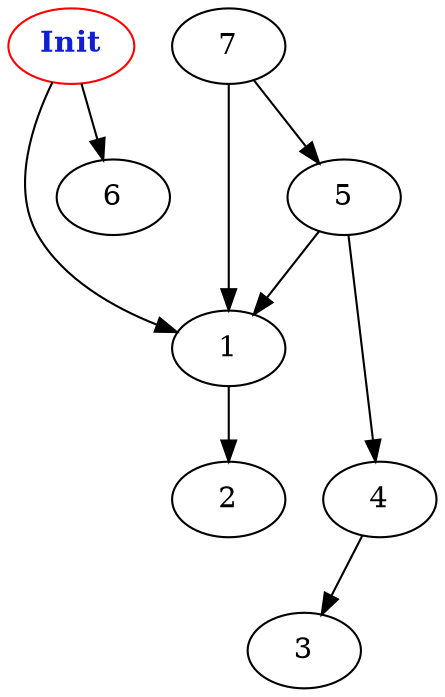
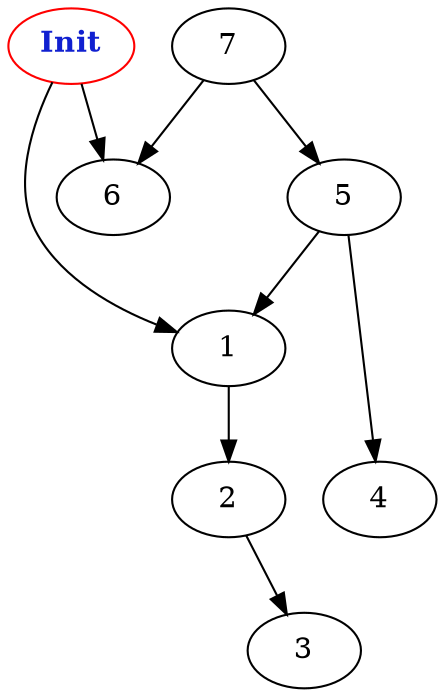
edge "7" -> "1": now "7" -> "6"
edge "4" -> "3": now "2" -> "3"
